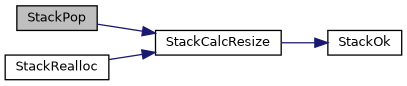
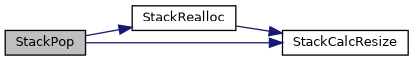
edge "StackPop" -> "StackRealloc": added
node "StackOk": removed
